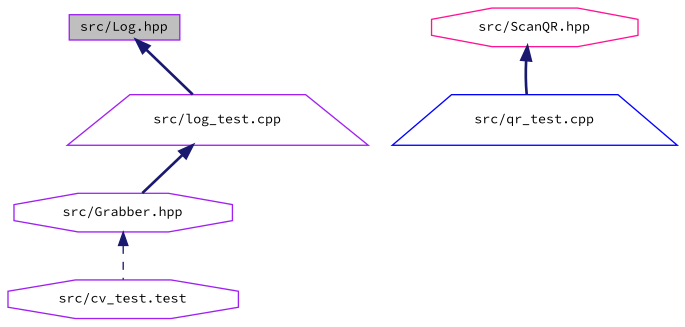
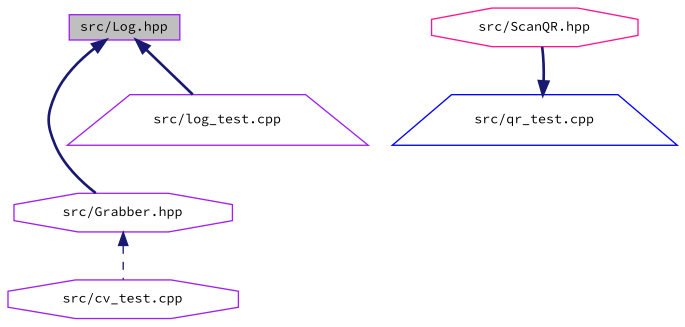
edge "src/qr_test.cpp" -> "src/ScanQR.hpp": reversed
edge "src/Grabber.hpp" -> "src/log_test.cpp": now "src/Grabber.hpp" -> "src/Log.hpp"
node "src/cv_test.test": label "src/cv_test.test" -> "src/cv_test.cpp"
